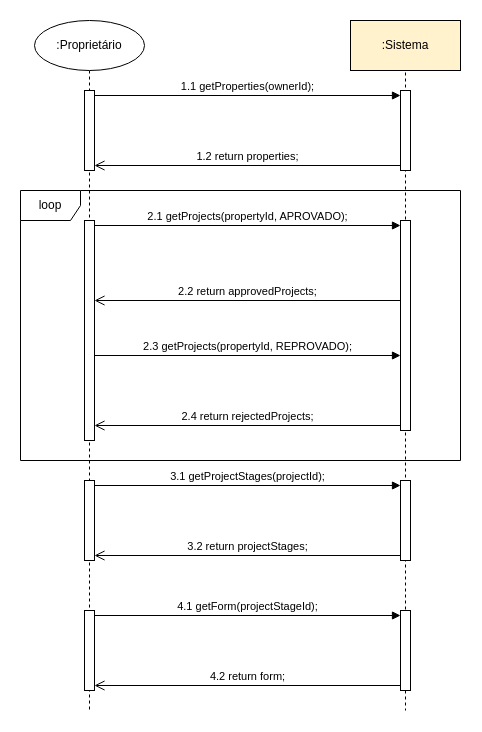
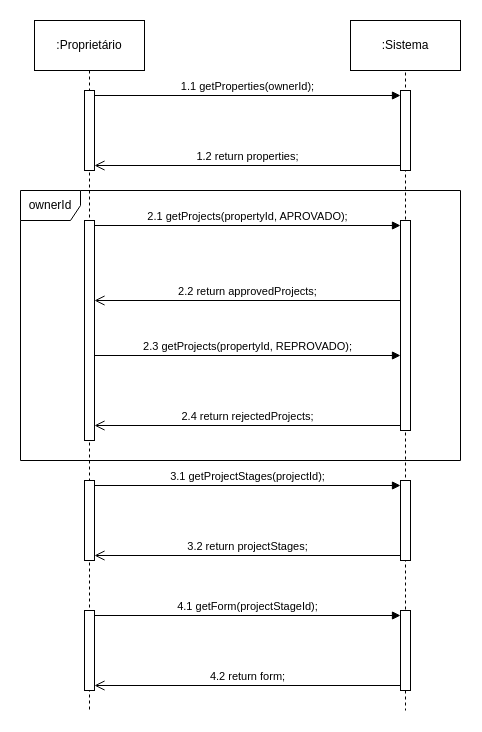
node ":Proprietário": shape ellipse -> rectangle
node ":Sistema": fillcolor #fff2cc -> #ffffff
node "loop": label "loop" -> "ownerId"
